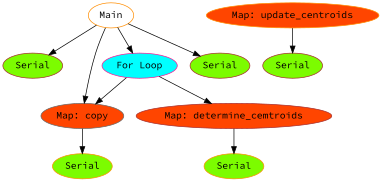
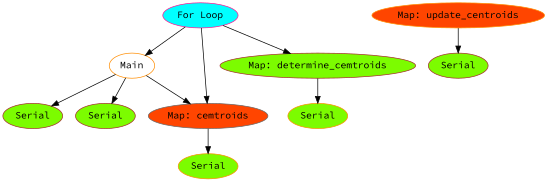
edge "Main" -> "For Loop": reversed
node "Map: copy": label "Map: copy" -> "Map: cemtroids"
node "Map: determine_cemtroids": fillcolor orangered -> lawngreen
